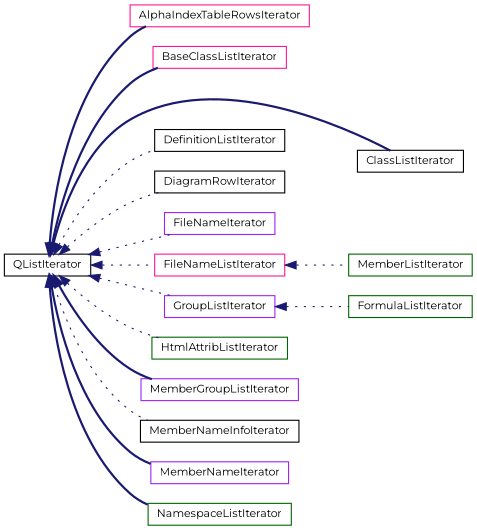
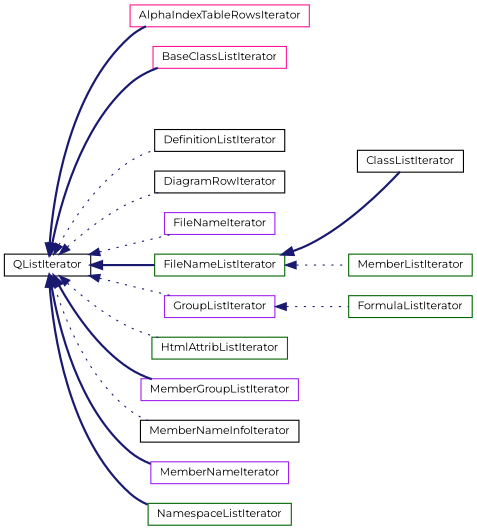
edge "ClassListIterator" -> "QListIterator": now "ClassListIterator" -> "FileNameListIterator"
edge "FileNameListIterator" -> "QListIterator": style dotted -> bold
node "FileNameListIterator": color deeppink -> darkgreen
